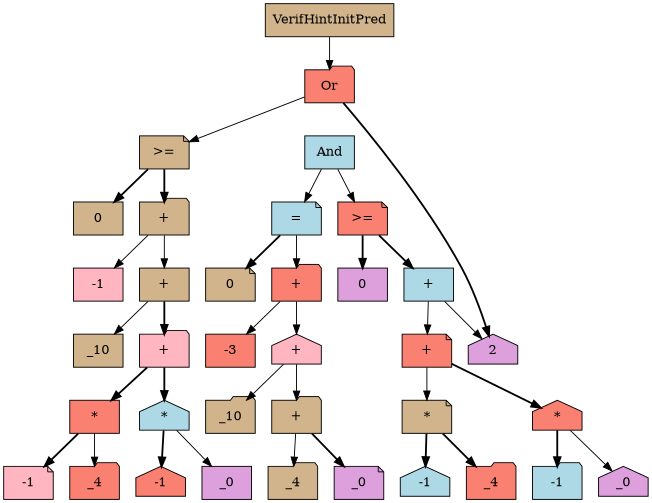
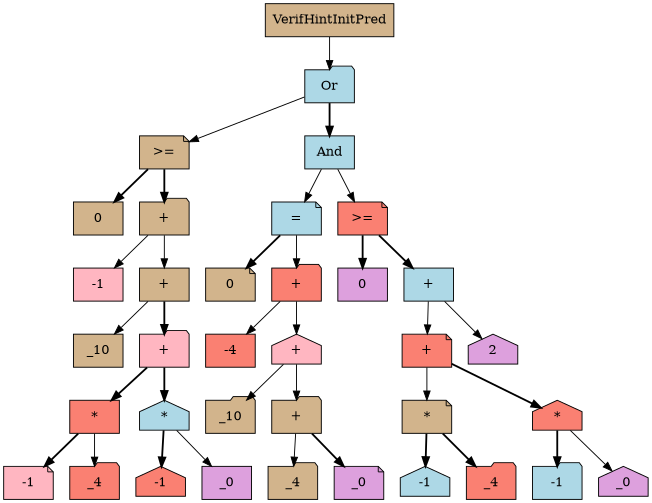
node "Or": fillcolor salmon -> lightblue
edge "Or" -> "2": now "Or" -> "And"
node "-3": label "-3" -> "-4"
